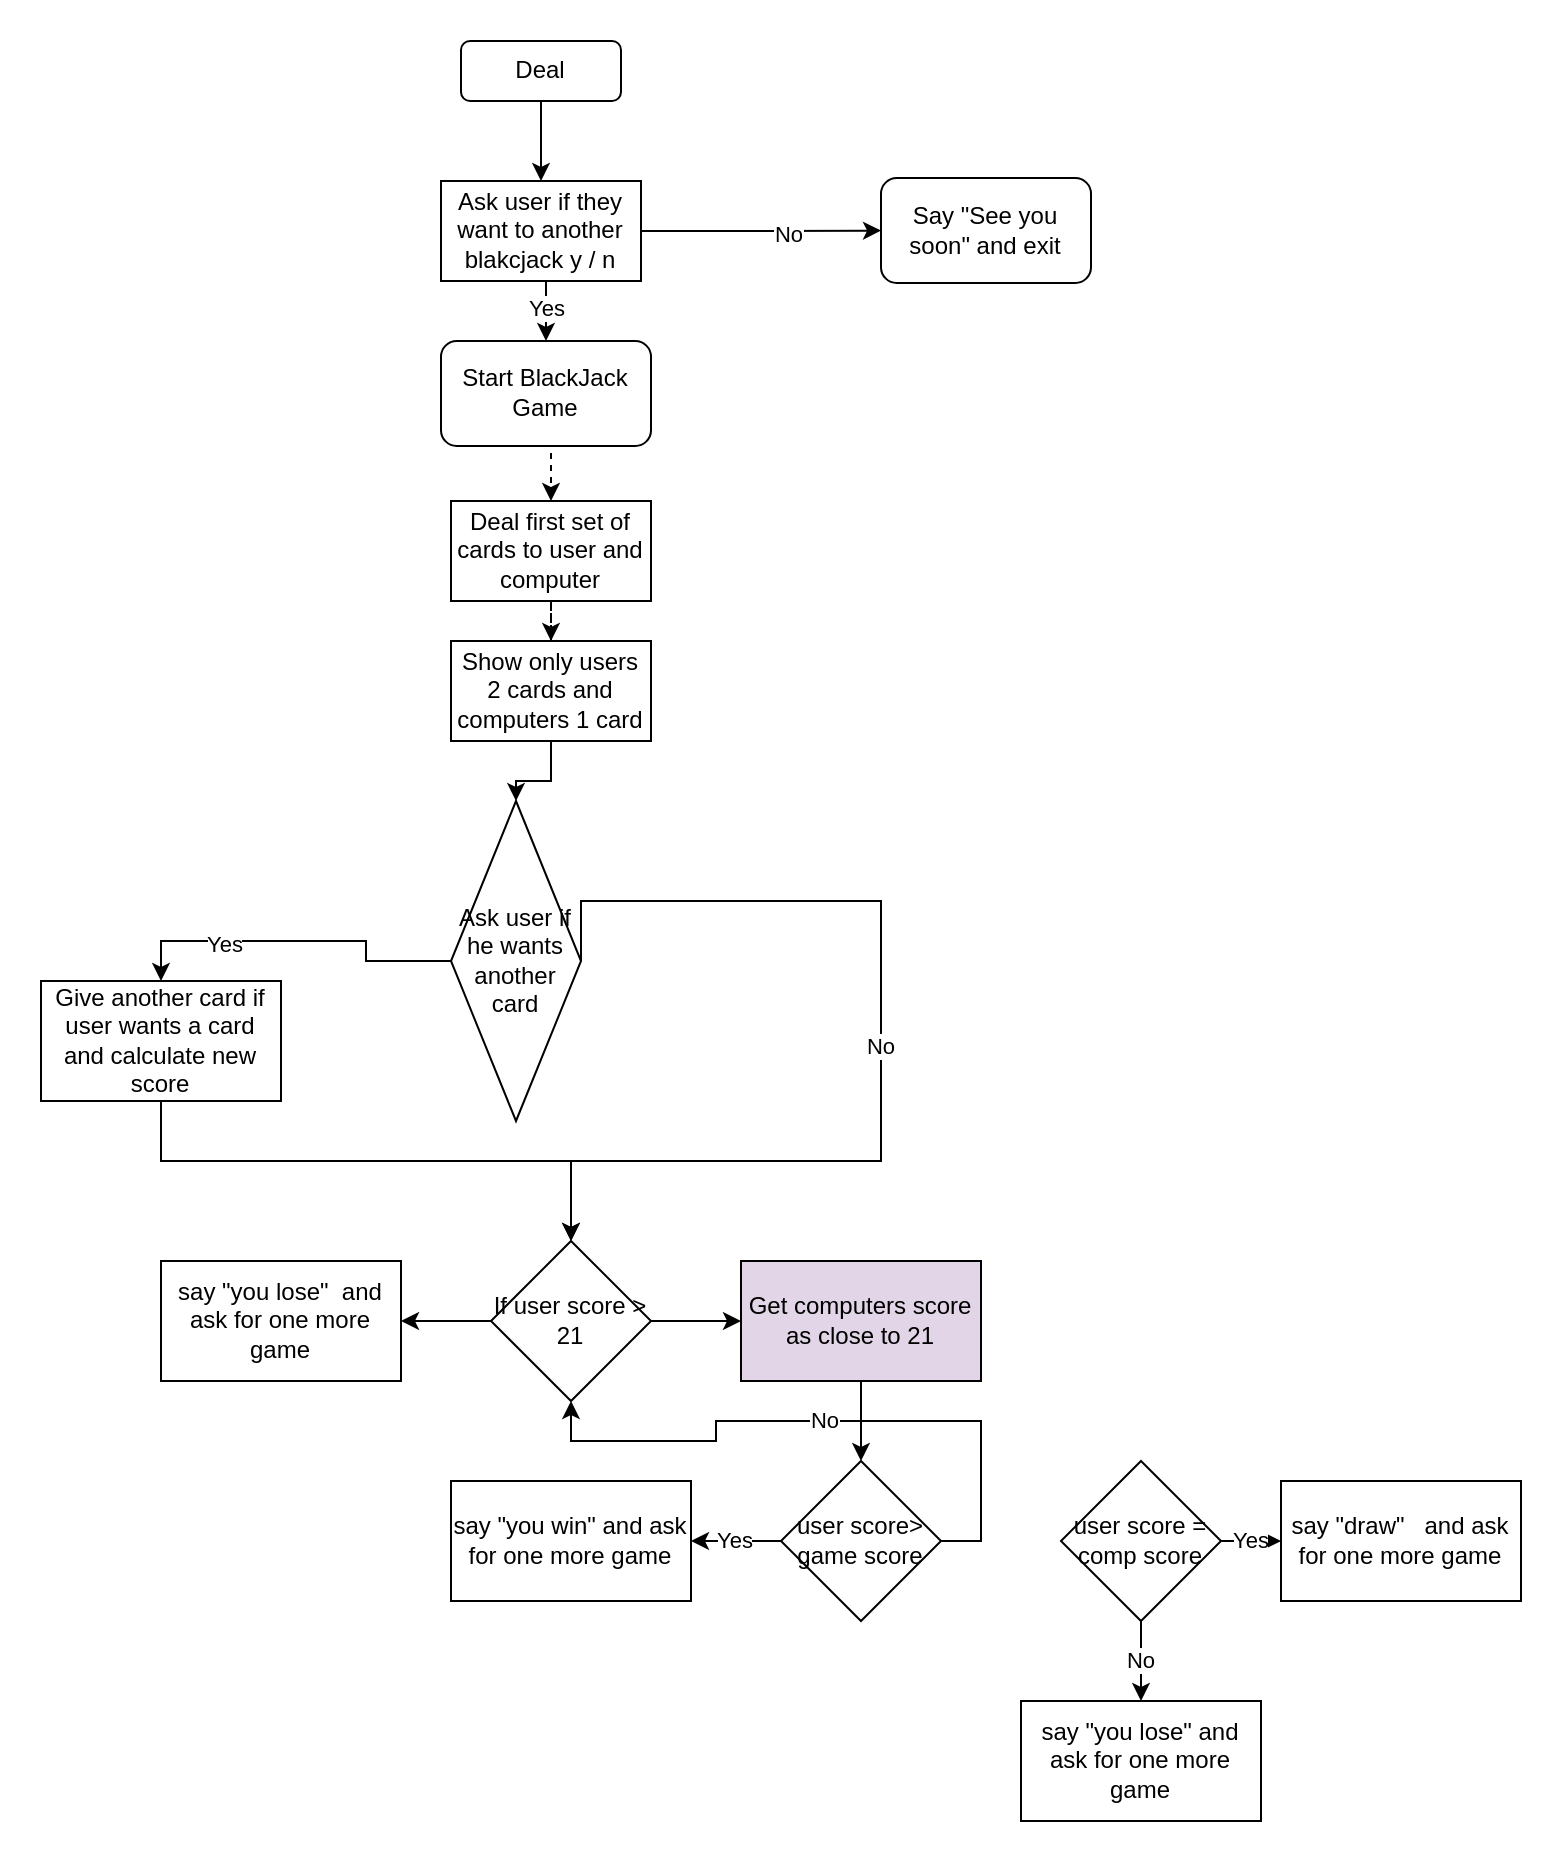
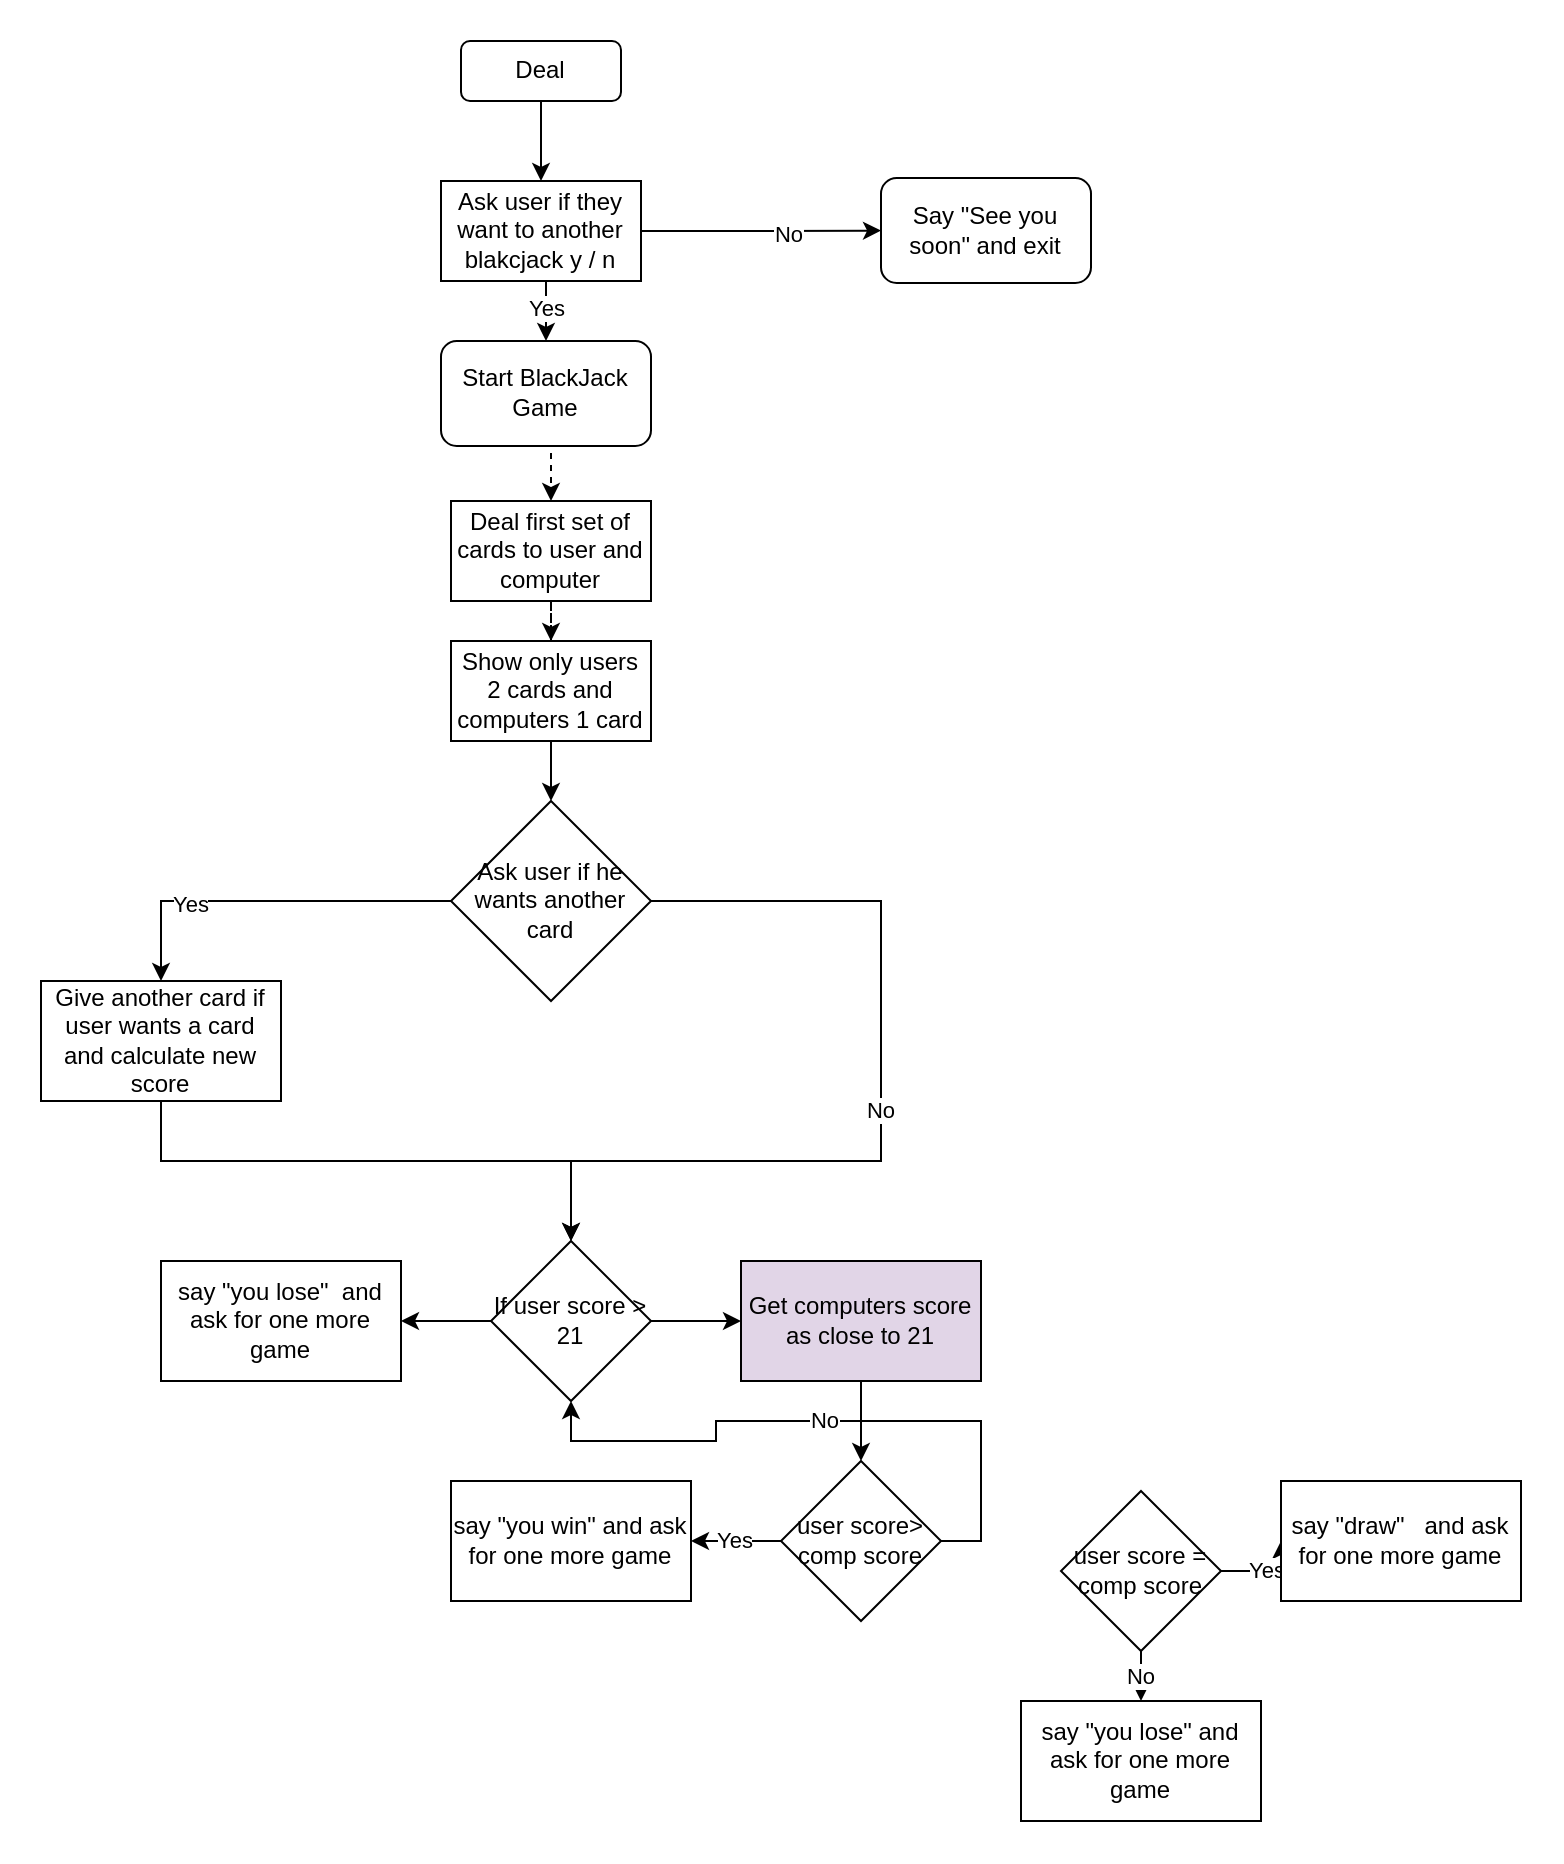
node "Ask user if he wants another card": size 130x320 -> 200x200
node "user score> game score": label "user score> game score" -> "user score> comp score"
node "user score = comp score": moved (1141, 1541) -> (1141, 1571)
